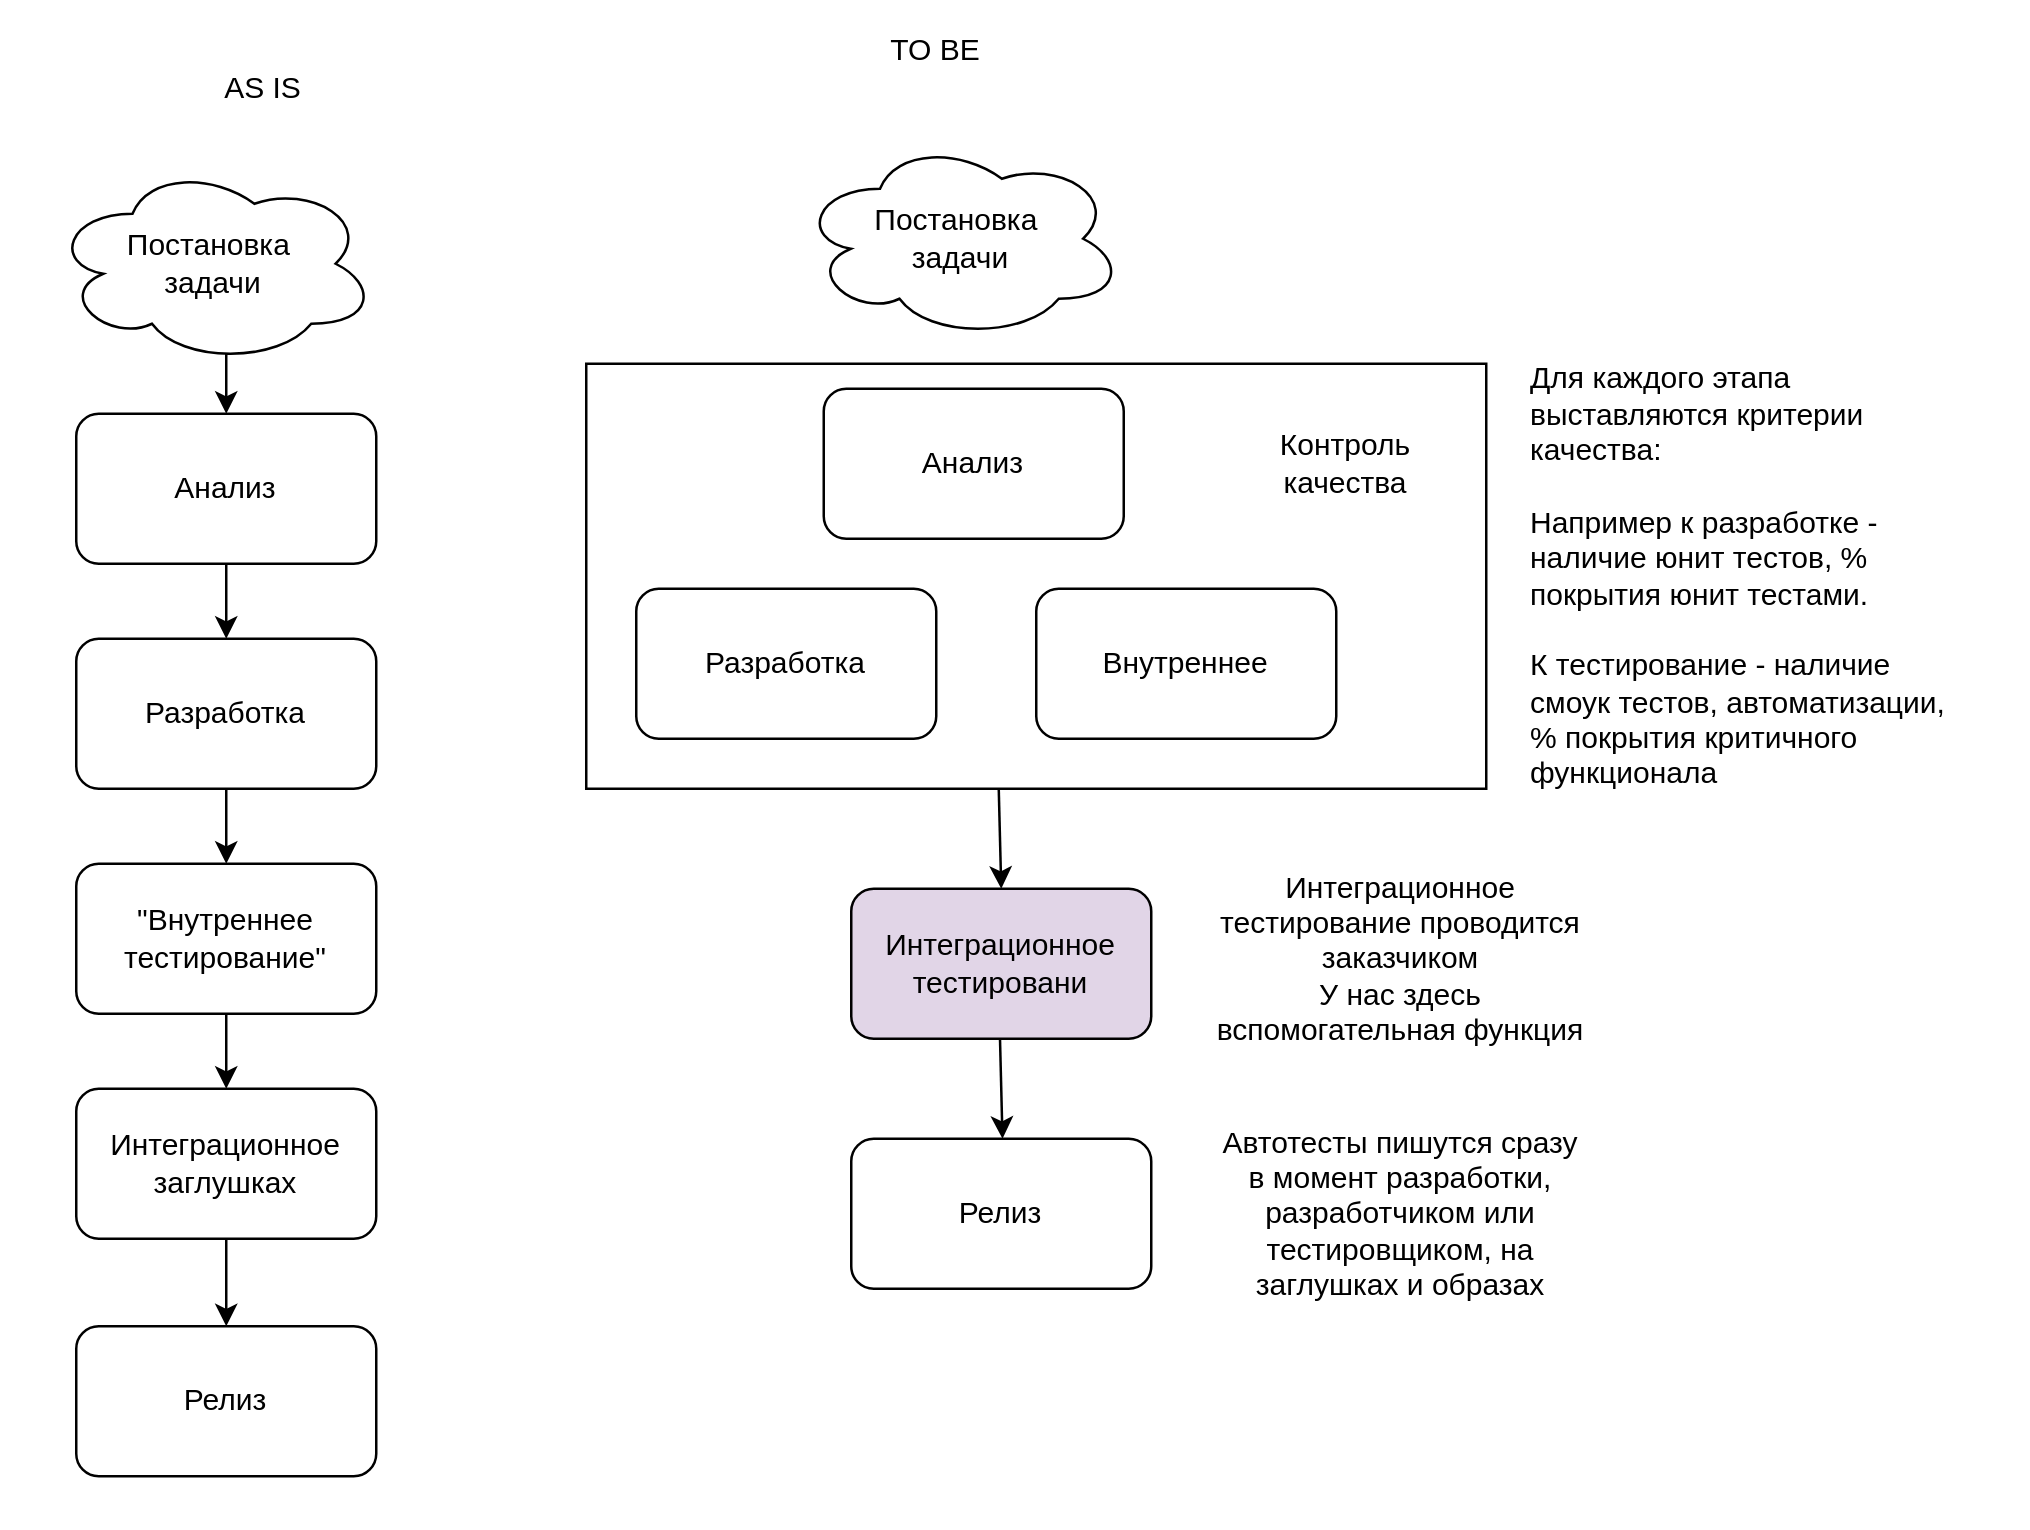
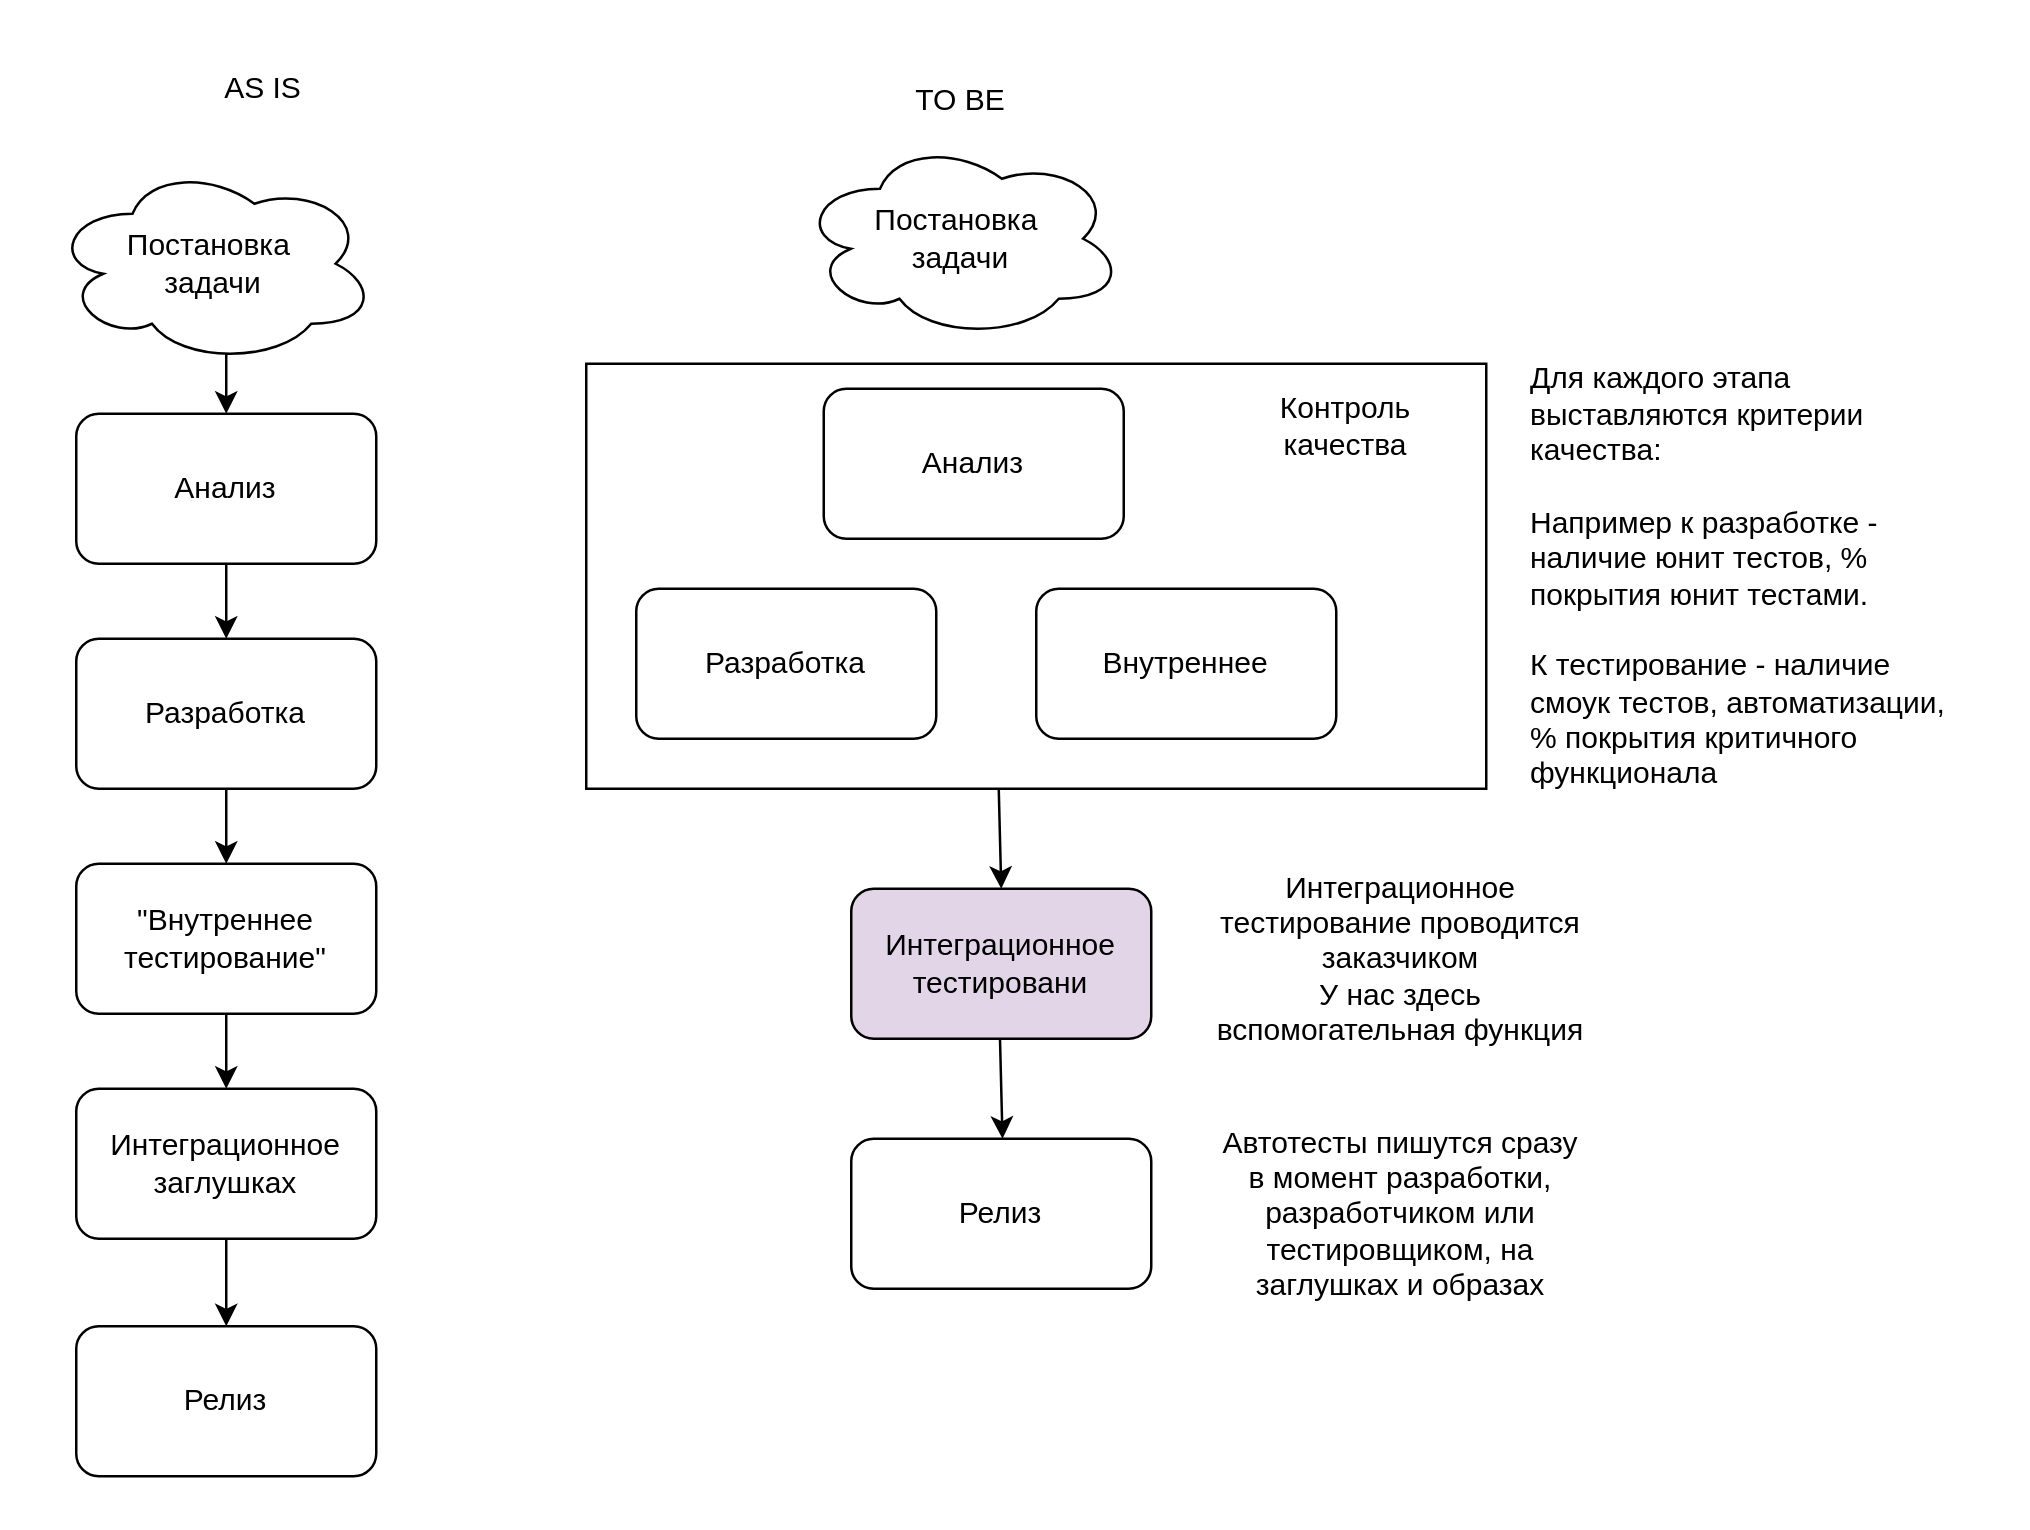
node "TO BE": moved (936, 51) -> (961, 101)
node "Контроль качества": moved (1346, 464) -> (1346, 426)
